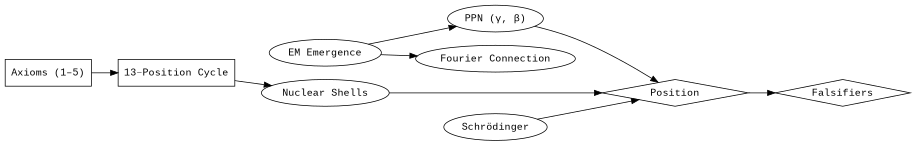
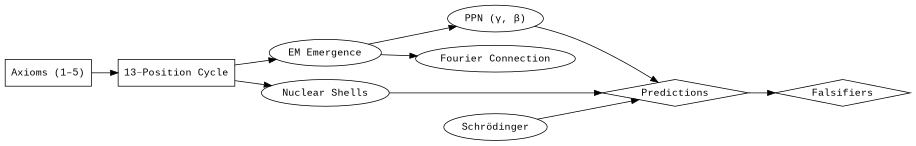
edge "13‑Position Cycle" -> "EM Emergence": added
node "Position": label "Position" -> "Predictions"
